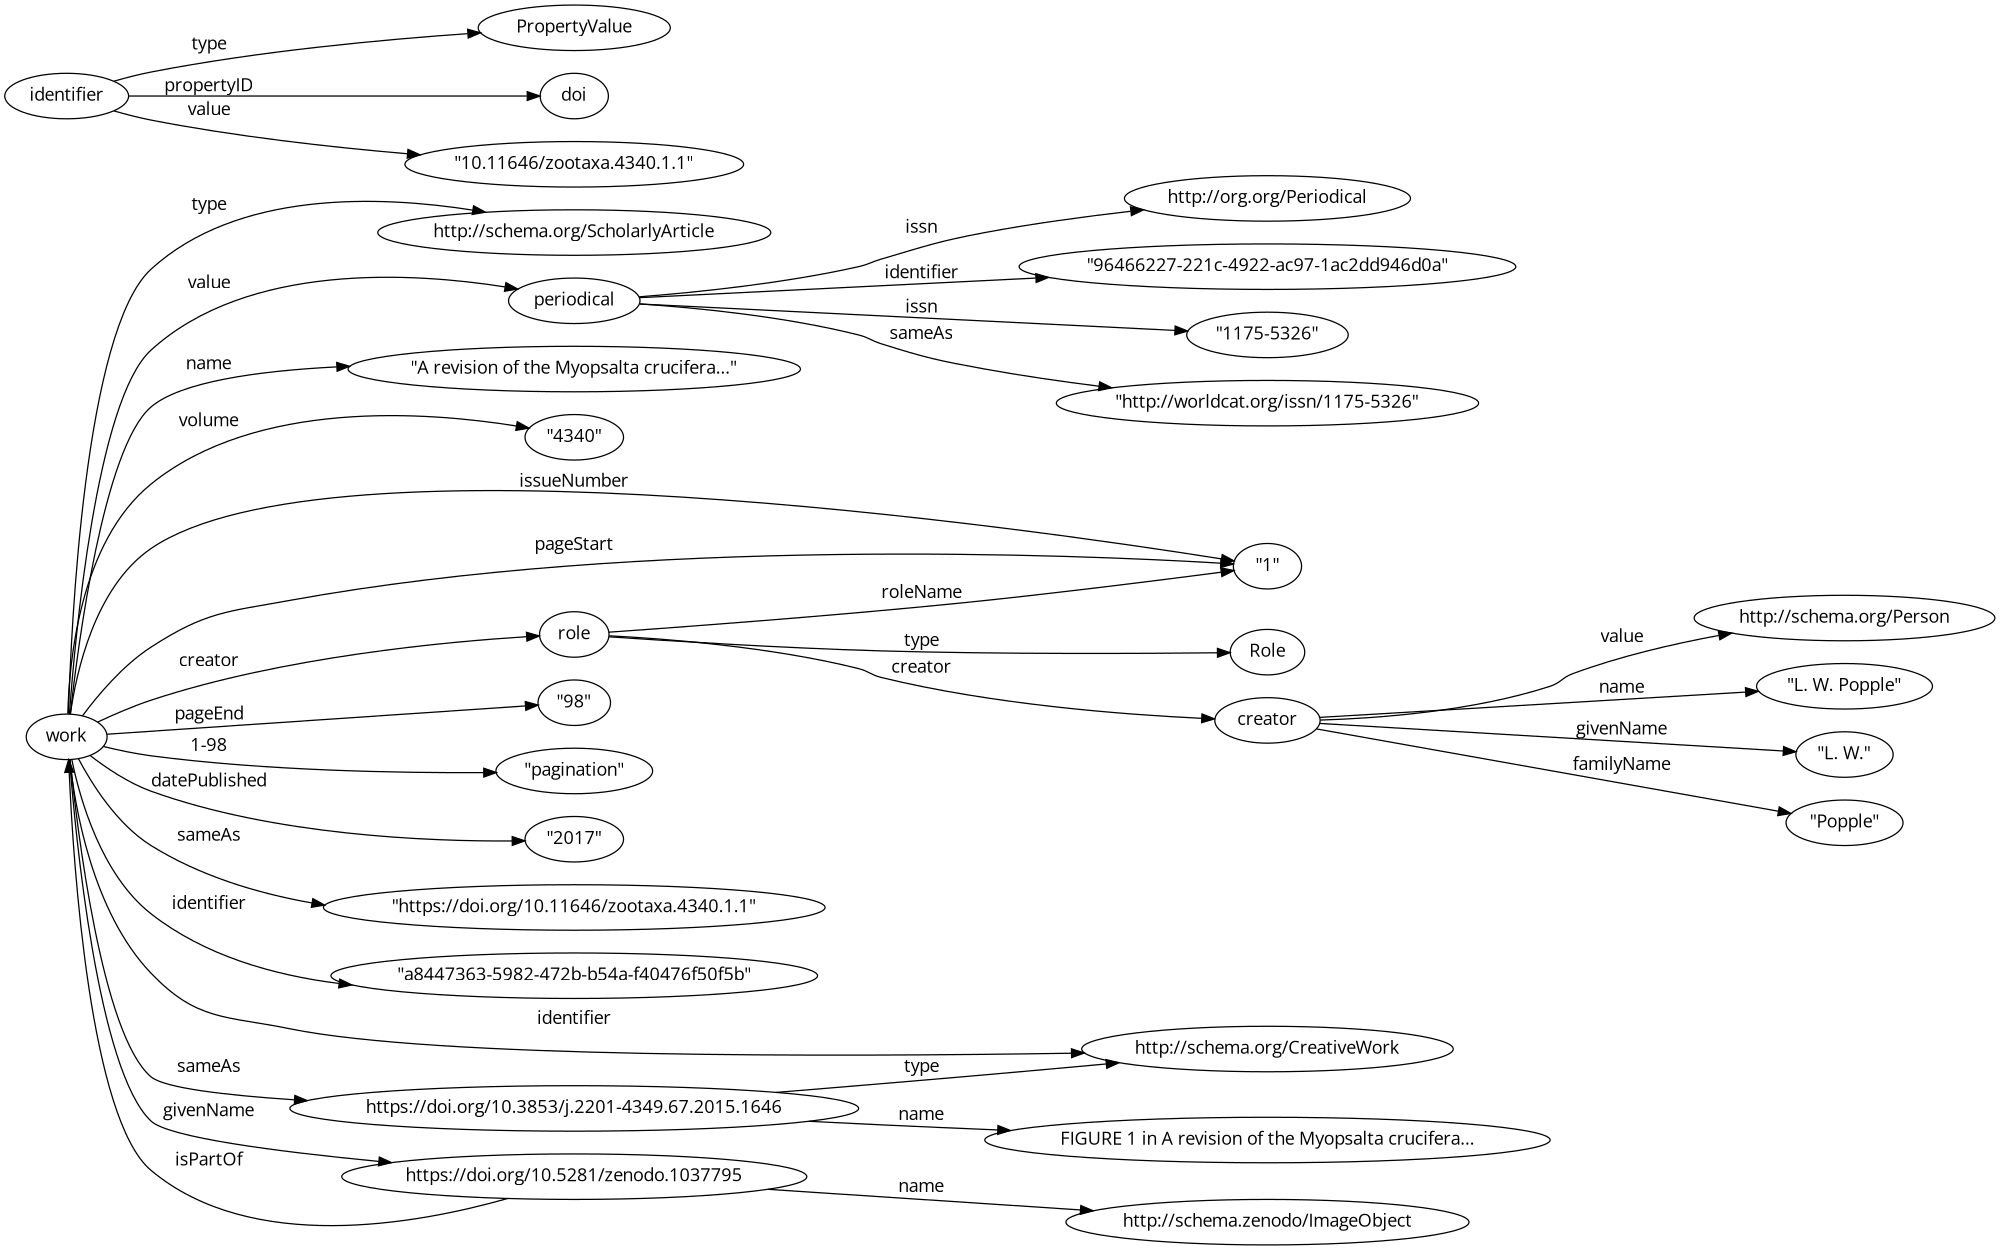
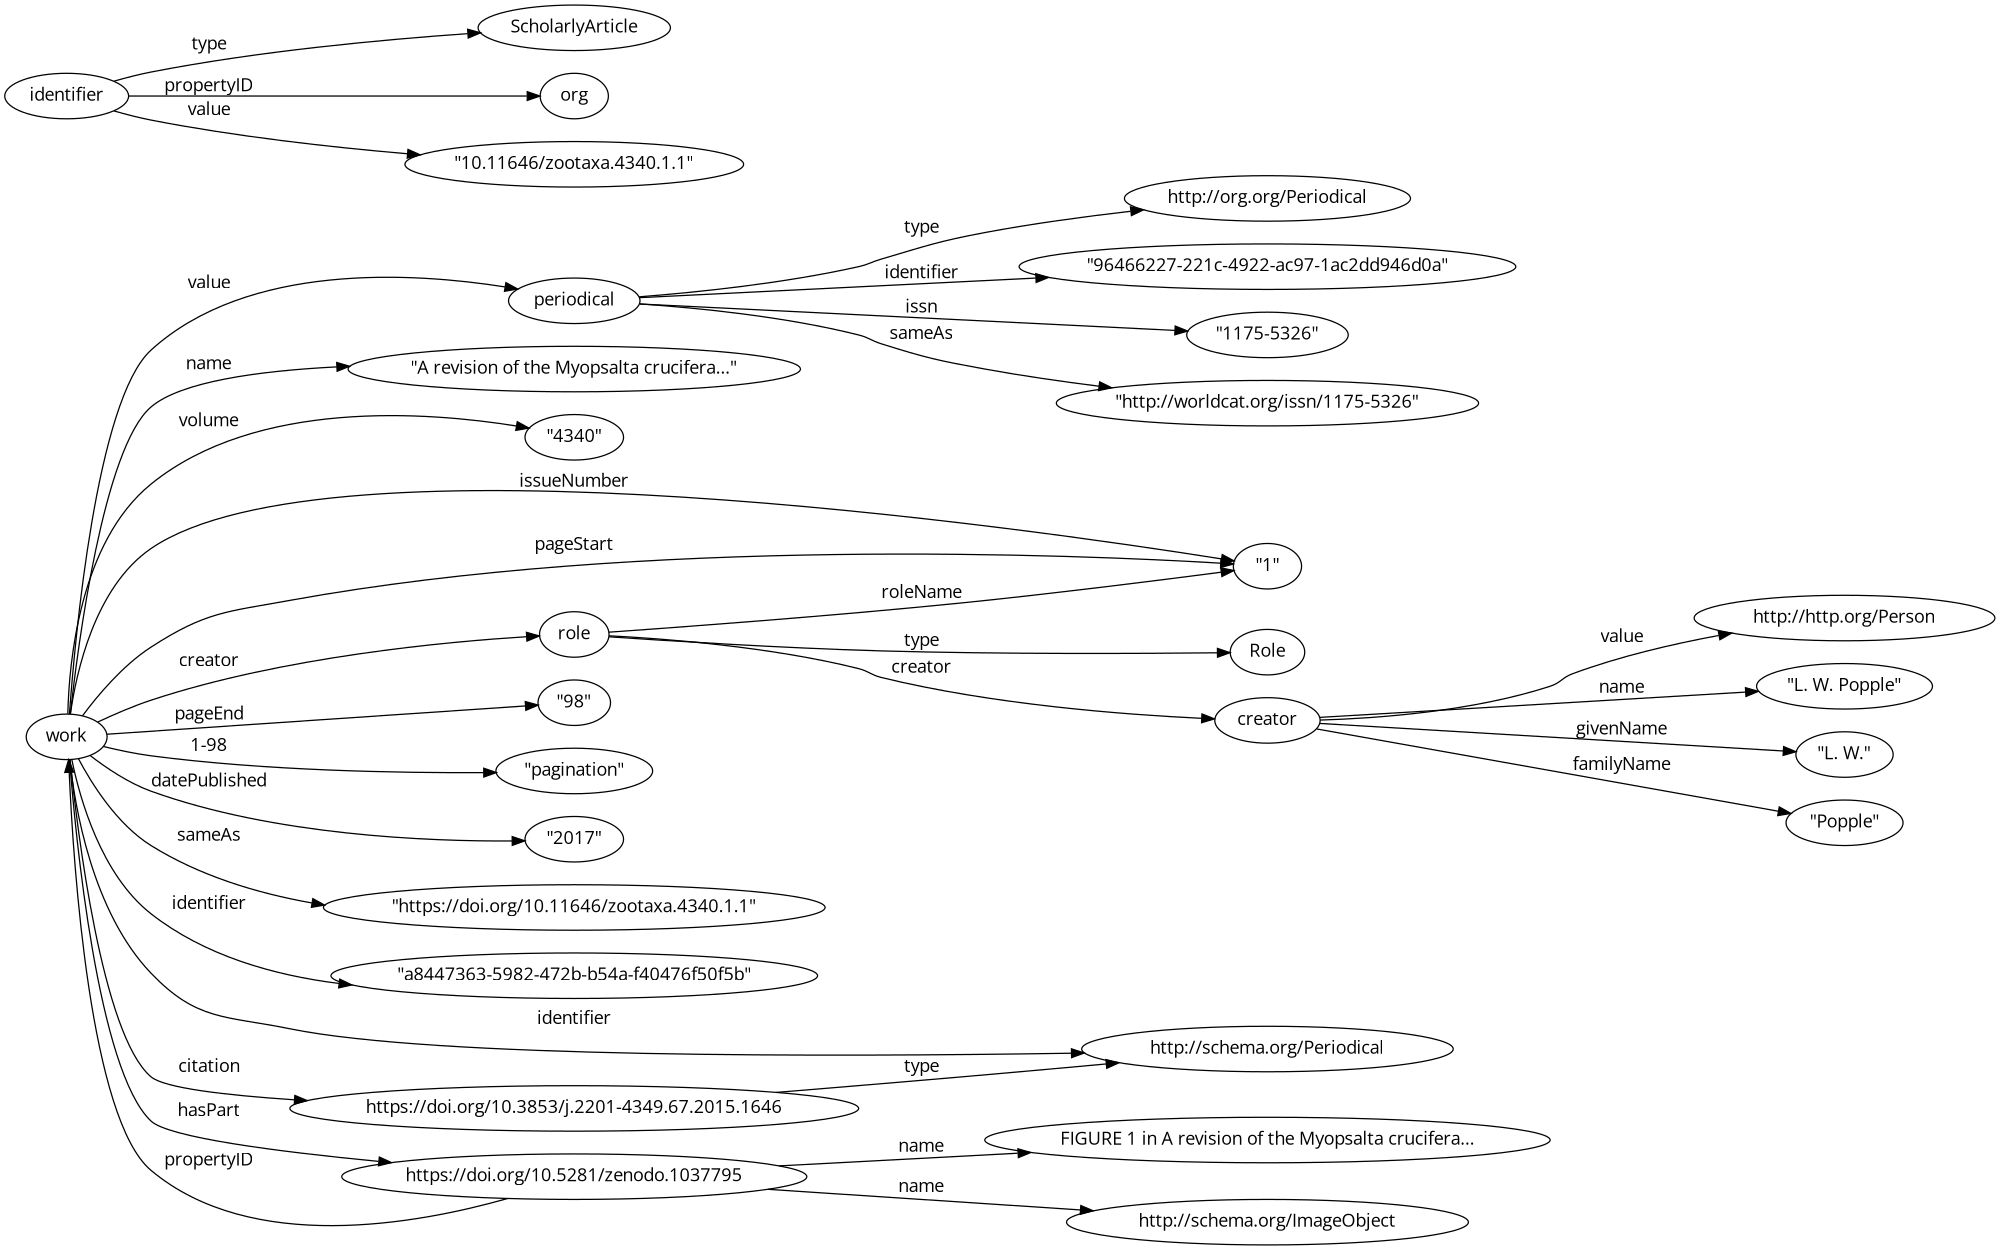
node "PropertyValue": label "PropertyValue" -> "ScholarlyArticle"
node "doi": label "doi" -> "org"
edge "periodical" -> "http://org.org/Periodical": label "issn" -> "type"
node "http://schema.org/ScholarlyArticle": removed
node "http://schema.org/Person": label "http://schema.org/Person" -> "http://http.org/Person"
node "http://schema.org/CreativeWork": label "http://schema.org/CreativeWork" -> "http://schema.org/Periodical"
edge "work" -> "https://doi.org/10.3853/j.2201-4349.67.2015.1646": label "sameAs" -> "citation"
edge "work" -> "https://doi.org/10.5281/zenodo.1037795": label "givenName" -> "hasPart"
edge "https://doi.org/10.3853/j.2201-4349.67.2015.1646" -> "FIGURE 1 in A revision of the Myopsalta crucifera...": now "https://doi.org/10.5281/zenodo.1037795" -> "FIGURE 1 in A revision of the Myopsalta crucifera..."
edge "https://doi.org/10.5281/zenodo.1037795" -> "work": label "isPartOf" -> "propertyID"
node "http://schema.zenodo/ImageObject": label "http://schema.zenodo/ImageObject" -> "http://schema.org/ImageObject"
